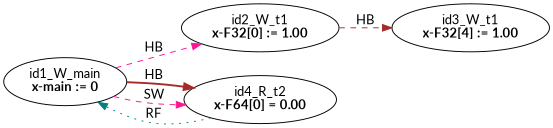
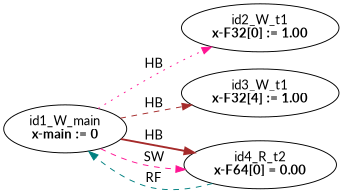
edge "id2_W_t1" -> "id3_W_t1": now "id1_W_main" -> "id3_W_t1"
edge "id1_W_main" -> "id2_W_t1": style dashed -> dotted
edge "id4_R_t2" -> "id1_W_main": style dotted -> dashed
